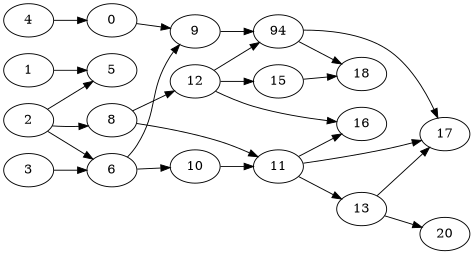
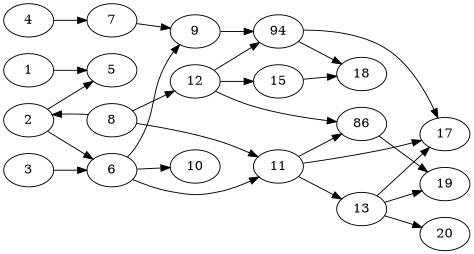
node "0": label "0" -> "7"
node "16": label "16" -> "86"
edge "2" -> "8": reversed
edge "10" -> "11": now "6" -> "11"
node "19": added
